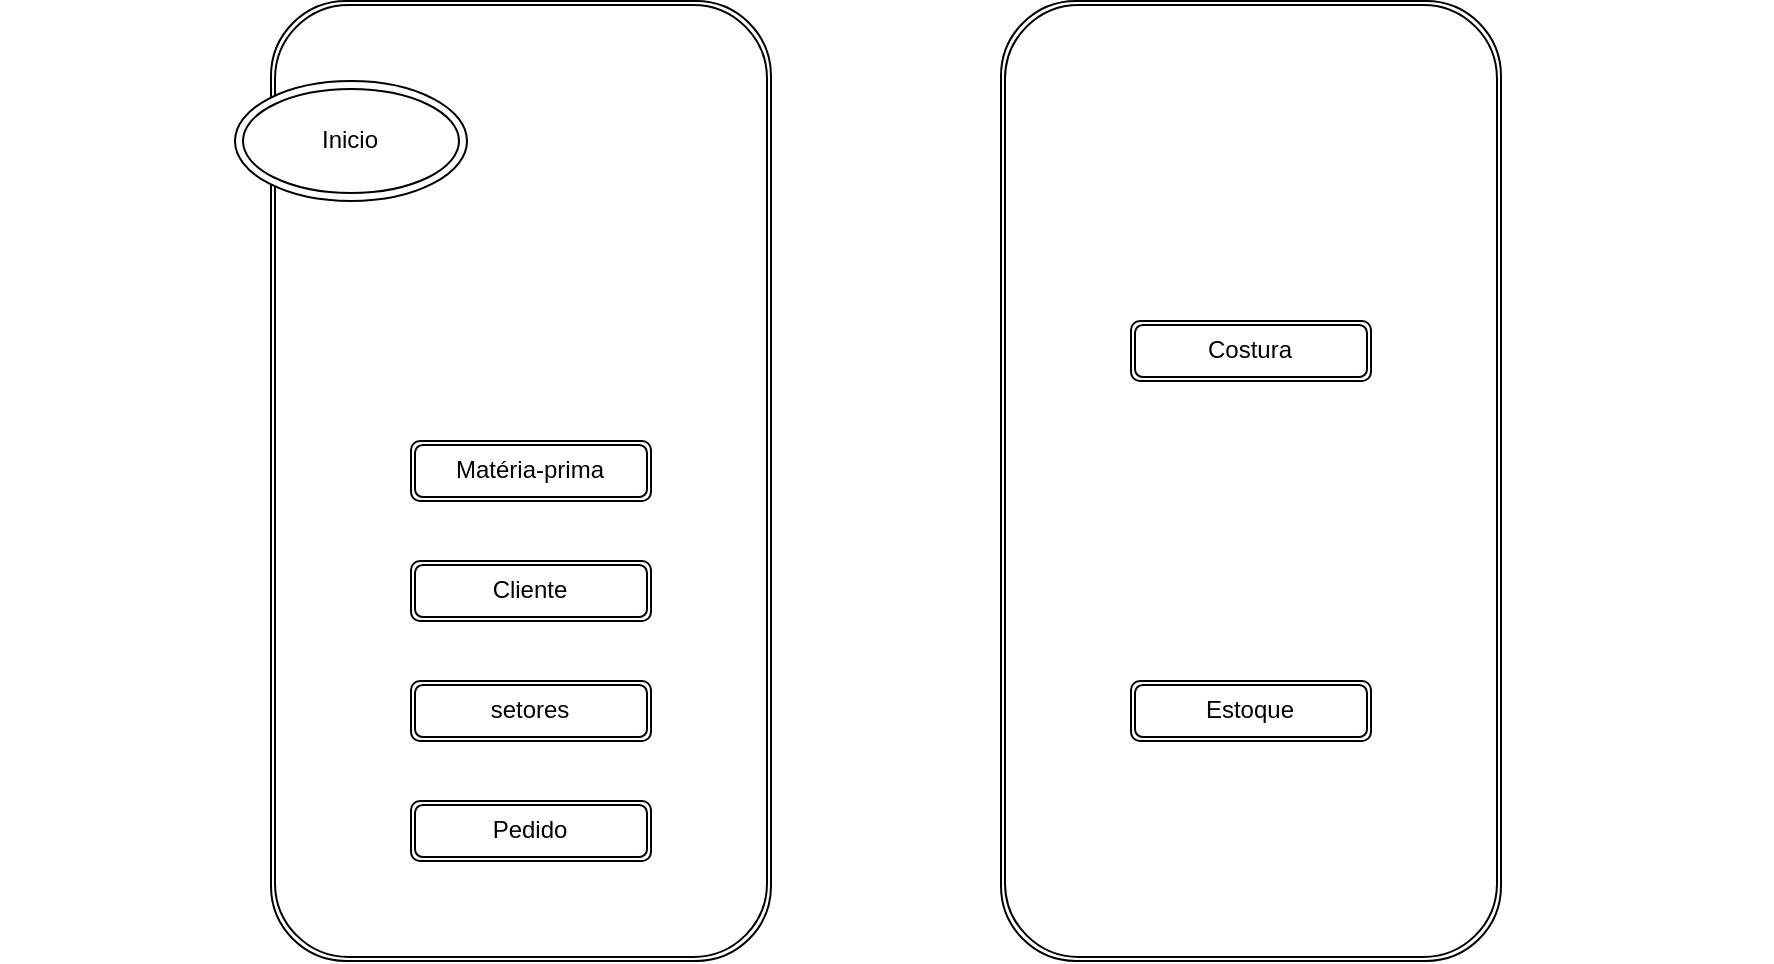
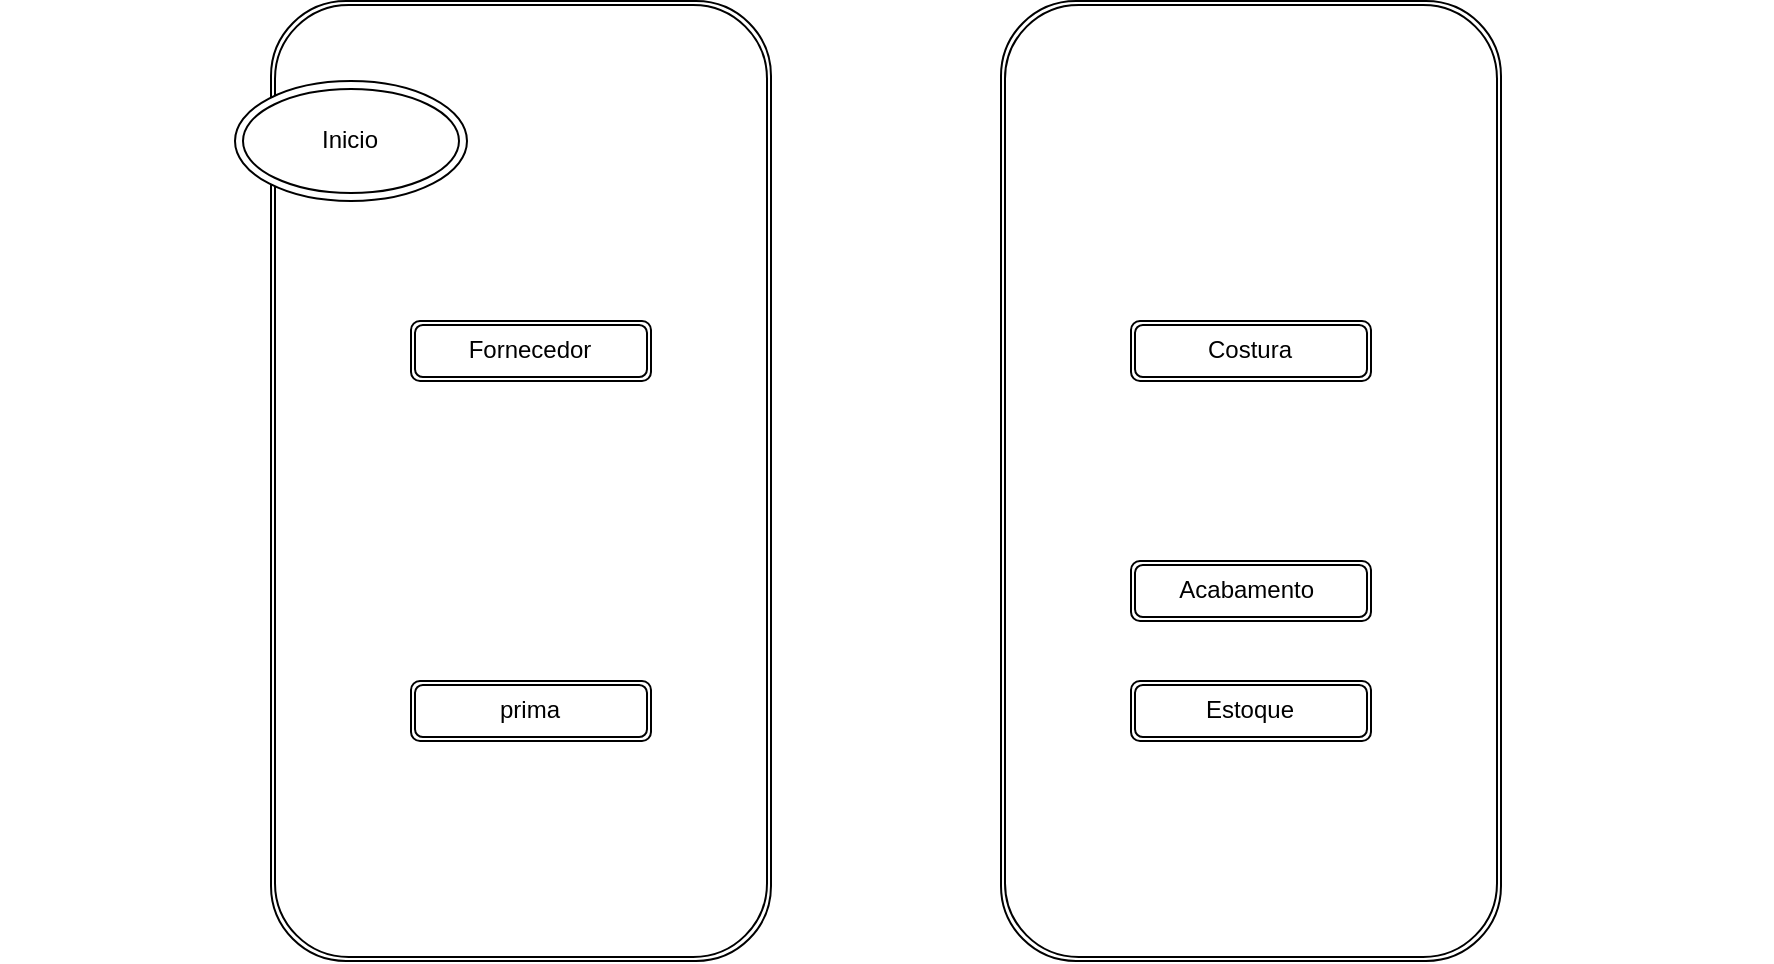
node "Fornecedor": added
node "Matéria-prima": removed
node "Cliente": removed
node "Acabamento": added
node "setores": label "setores" -> "prima"
node "Pedido": removed
